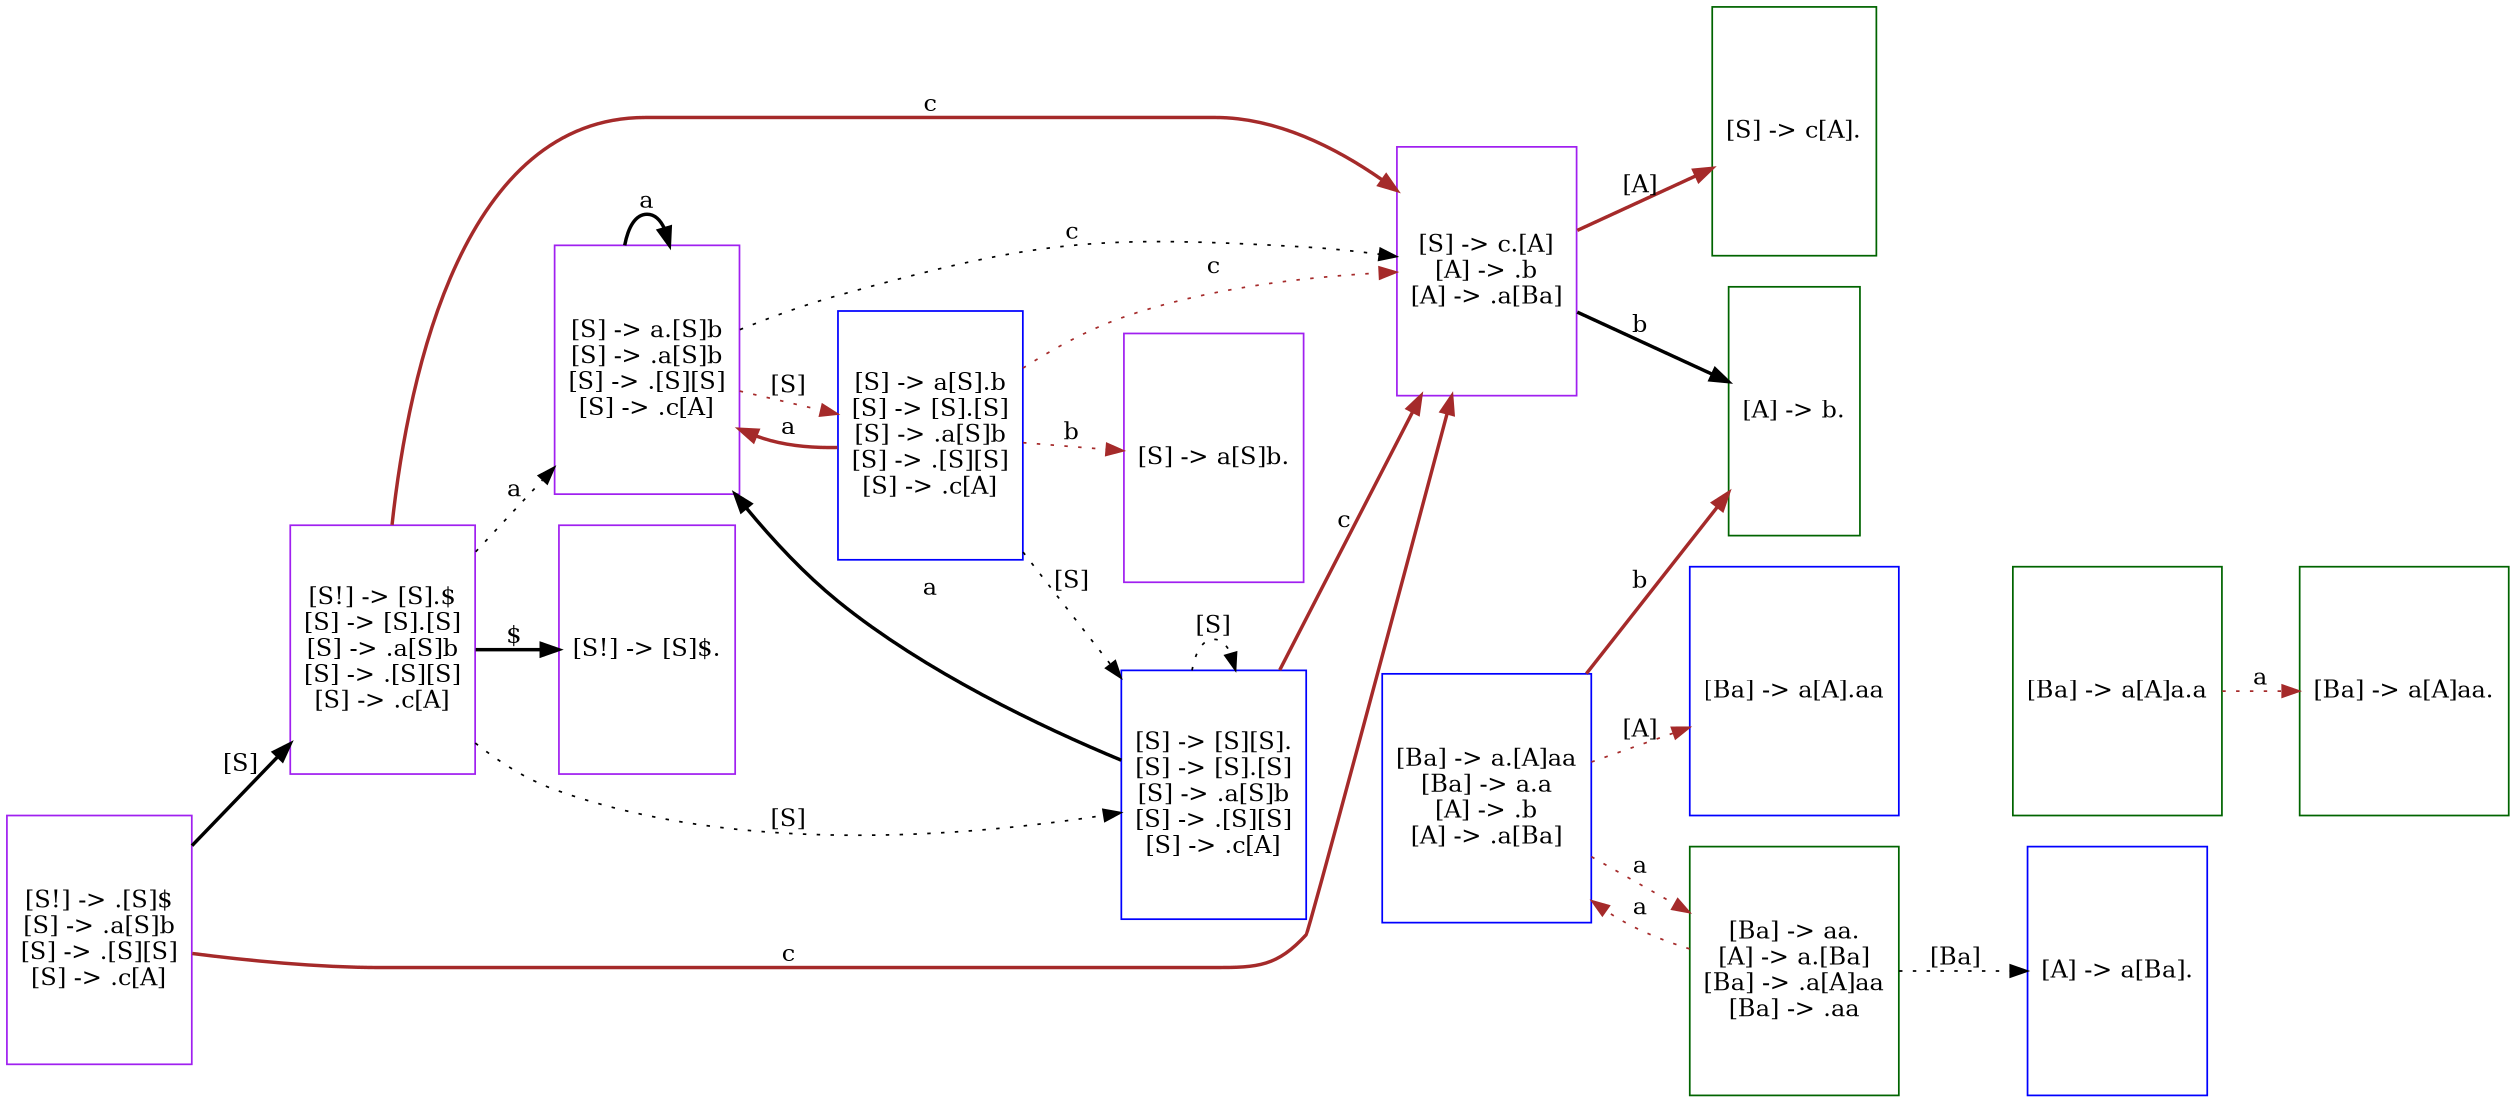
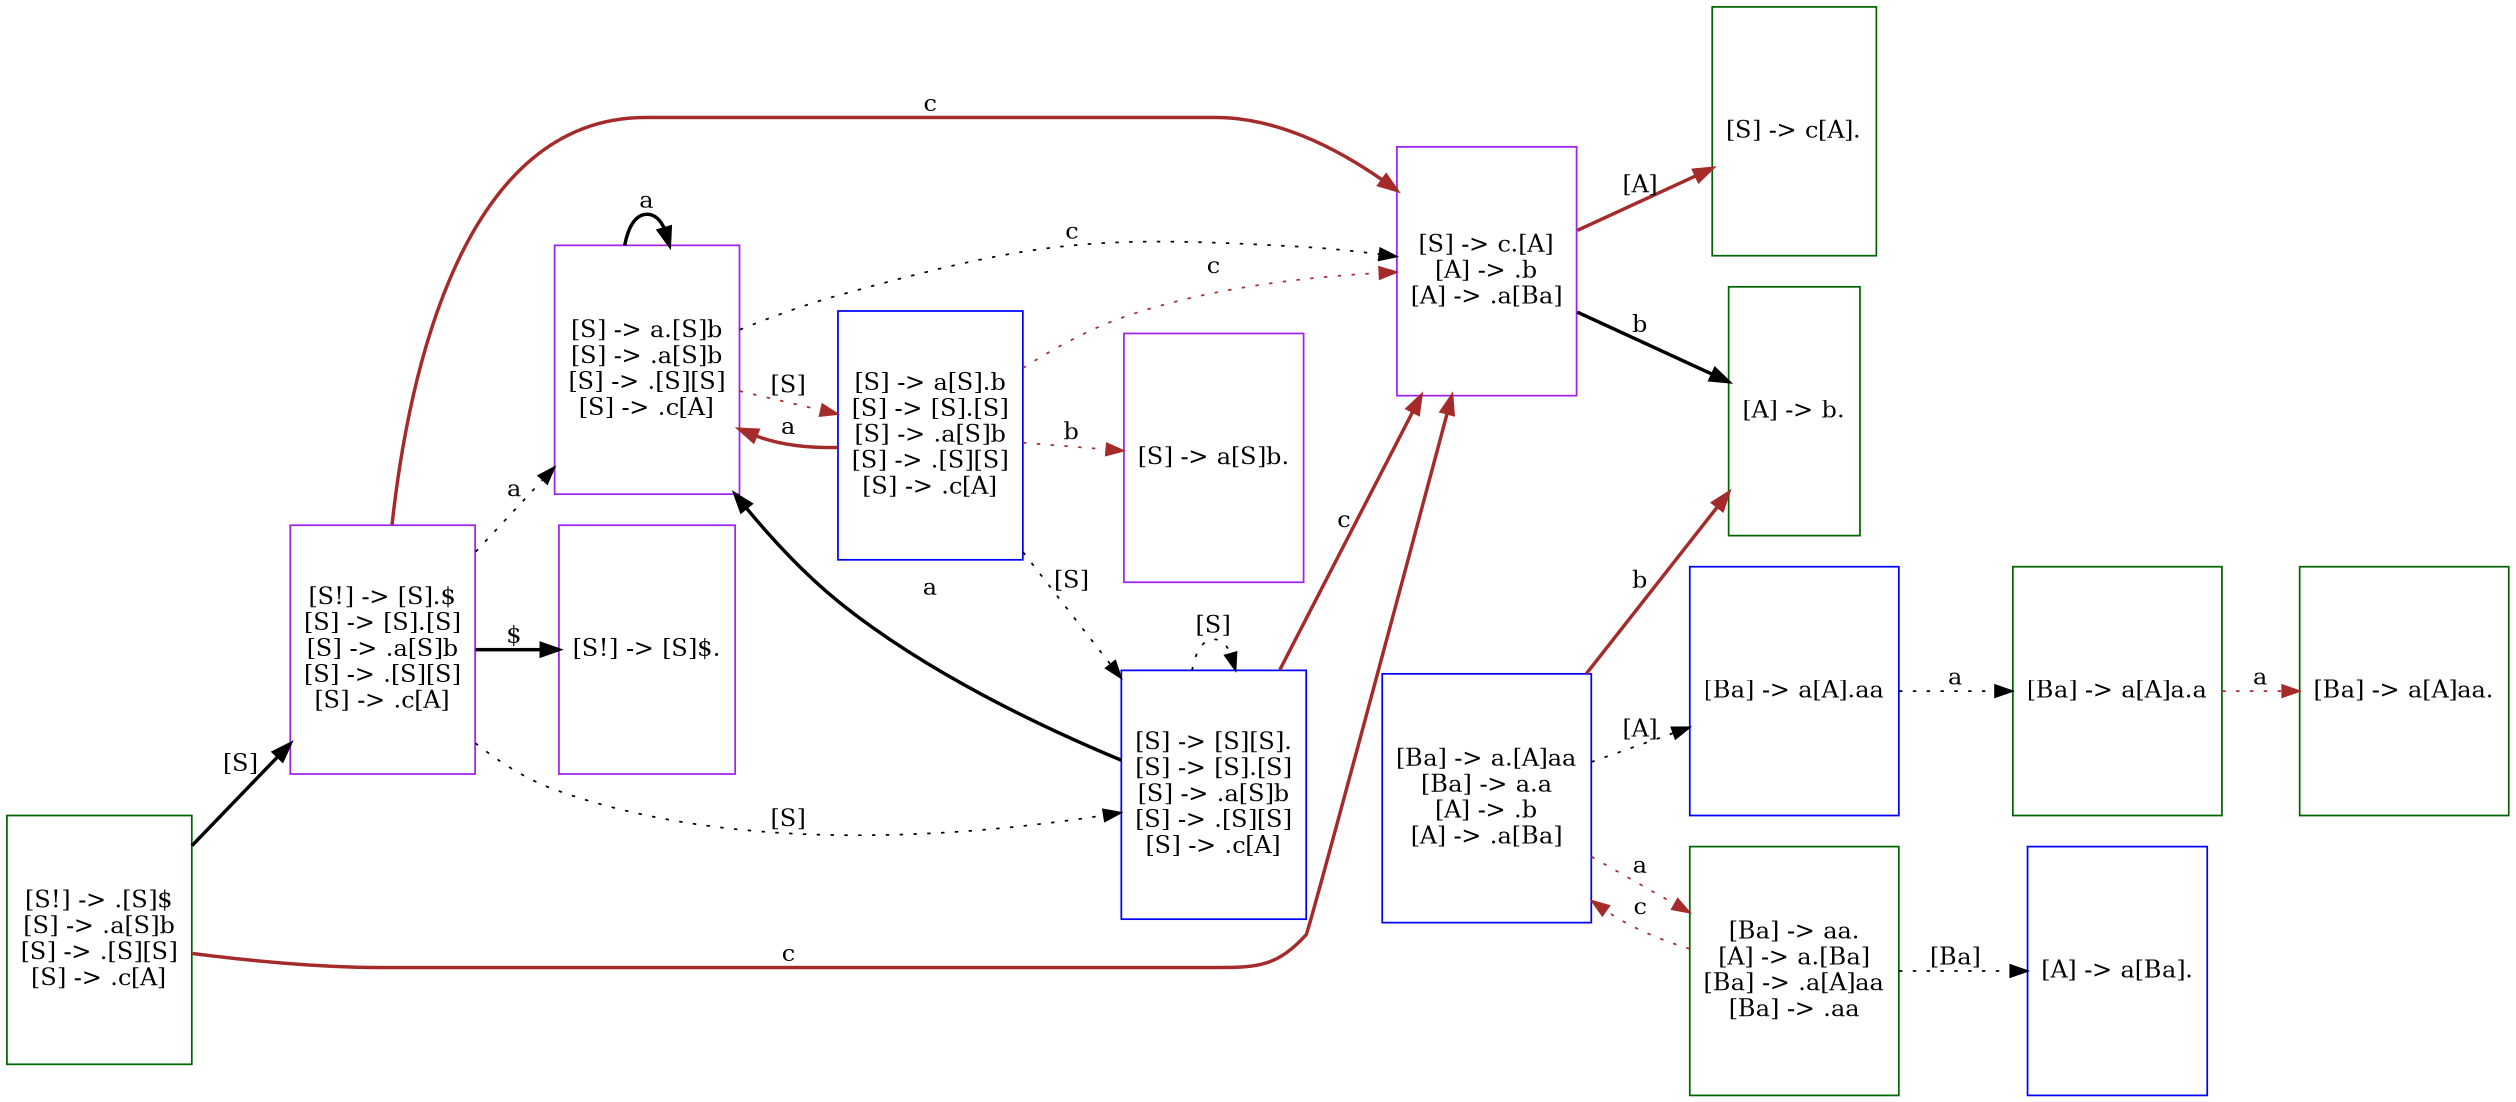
edge "[Ba] -> a[A].aa" -> "[Ba] -> a[A]a.a": added, label "a"
edge "[Ba] -> a.[A]aa [Ba] -> a.a [A] -> .b [A] -> .a[Ba]" -> "[Ba] -> a[A].aa": color brown -> black
edge "[Ba] -> aa. [A] -> a.[Ba] [Ba] -> .a[A]aa [Ba] -> .aa" -> "[Ba] -> a.[A]aa [Ba] -> a.a [A] -> .b [A] -> .a[Ba]": label "a" -> "c"
node "[S!] -> .[S]$ [S] -> .a[S]b [S] -> .[S][S] [S] -> .c[A]": color purple -> darkgreen
